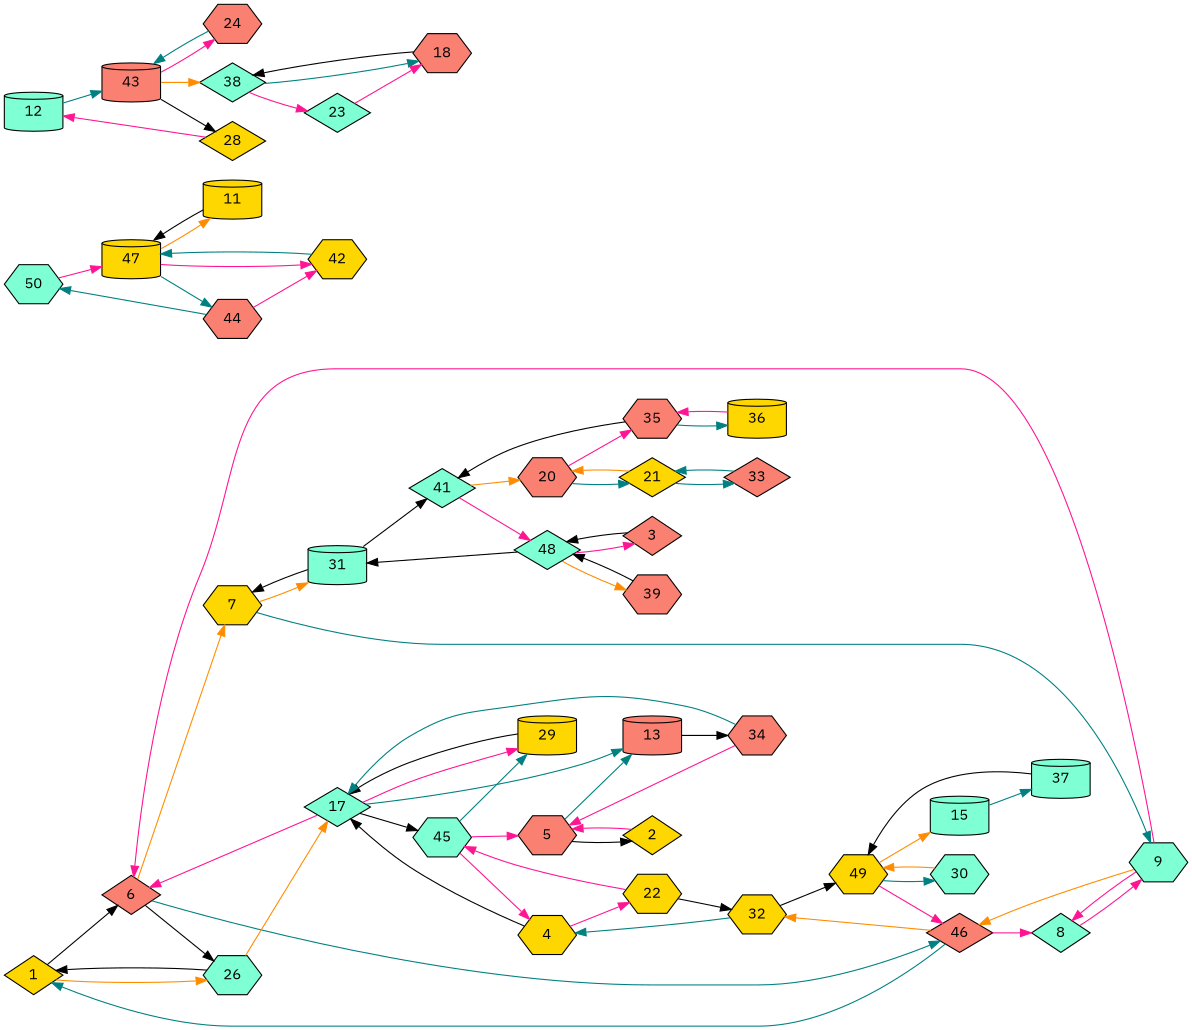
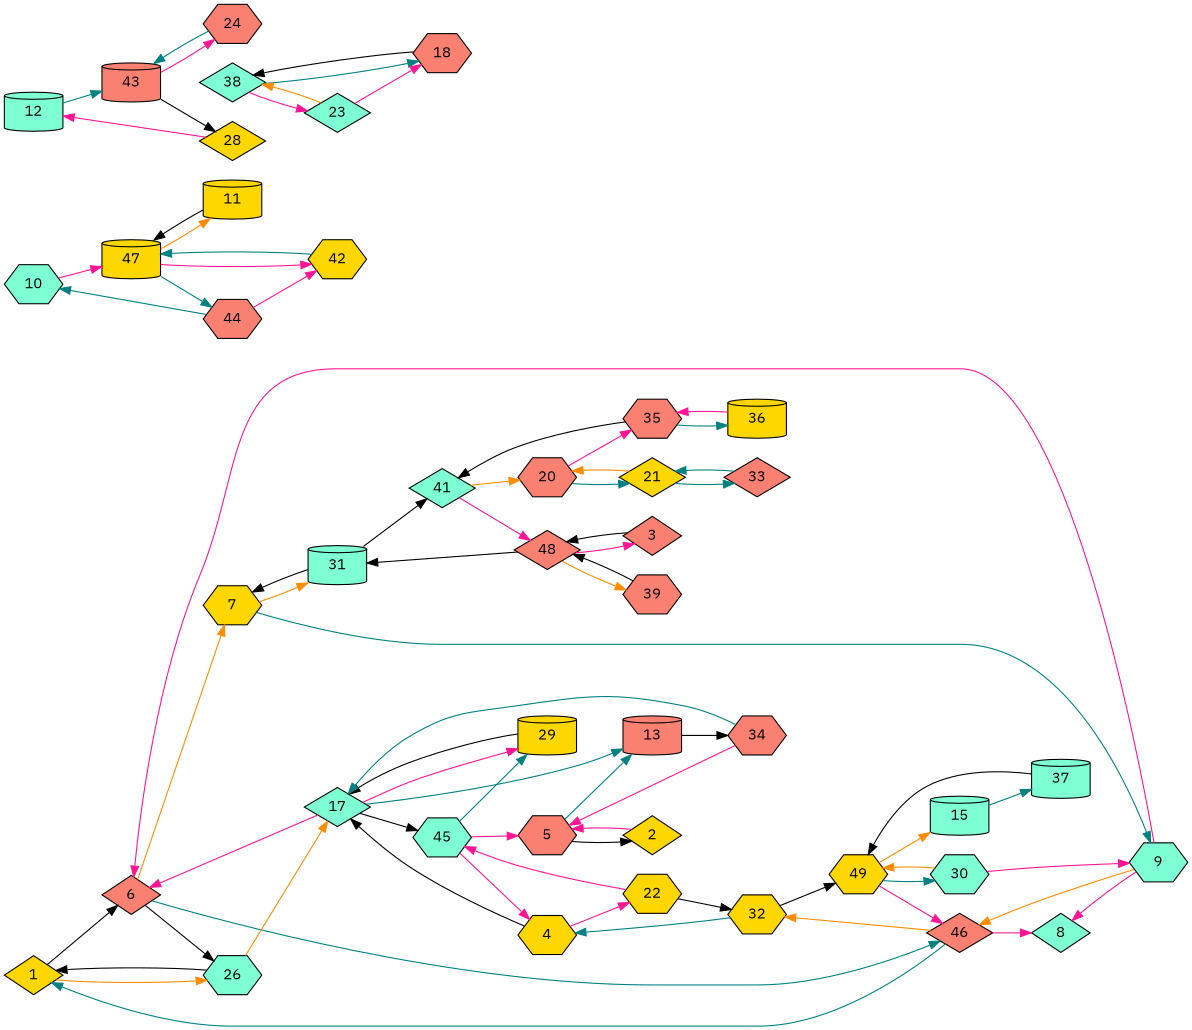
edge "43" -> "38": now "23" -> "38"
node "50": label "50" -> "10"
node "48": fillcolor aquamarine -> salmon
edge "8" -> "9": now "30" -> "9"
